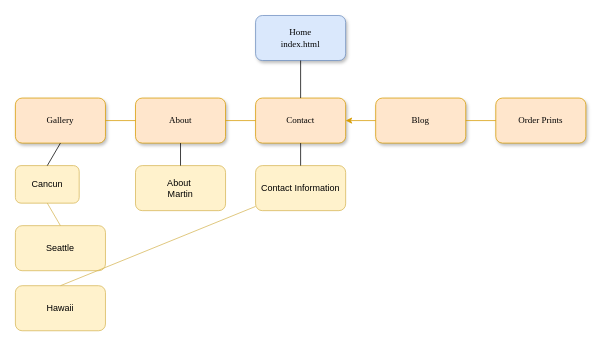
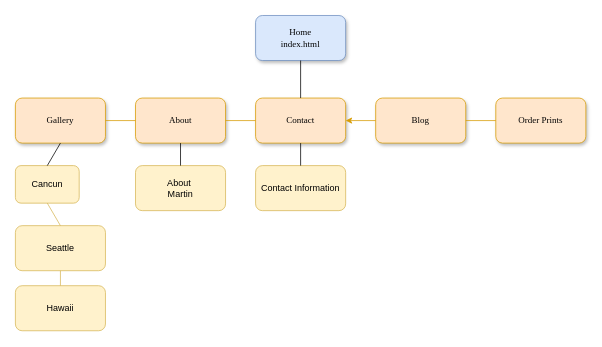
edge "Contact Information" -- "Hawaii": now "Seattle" -- "Hawaii"
